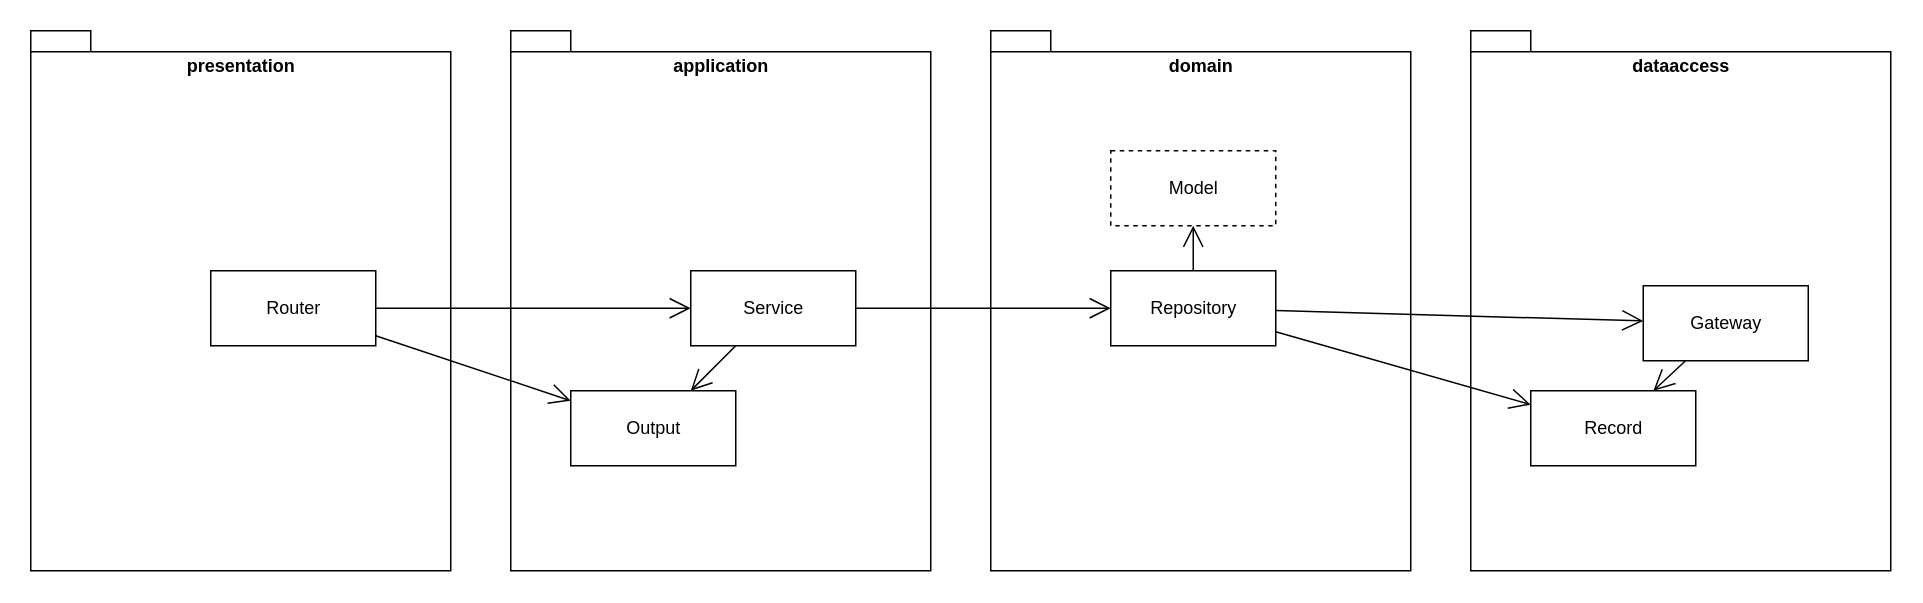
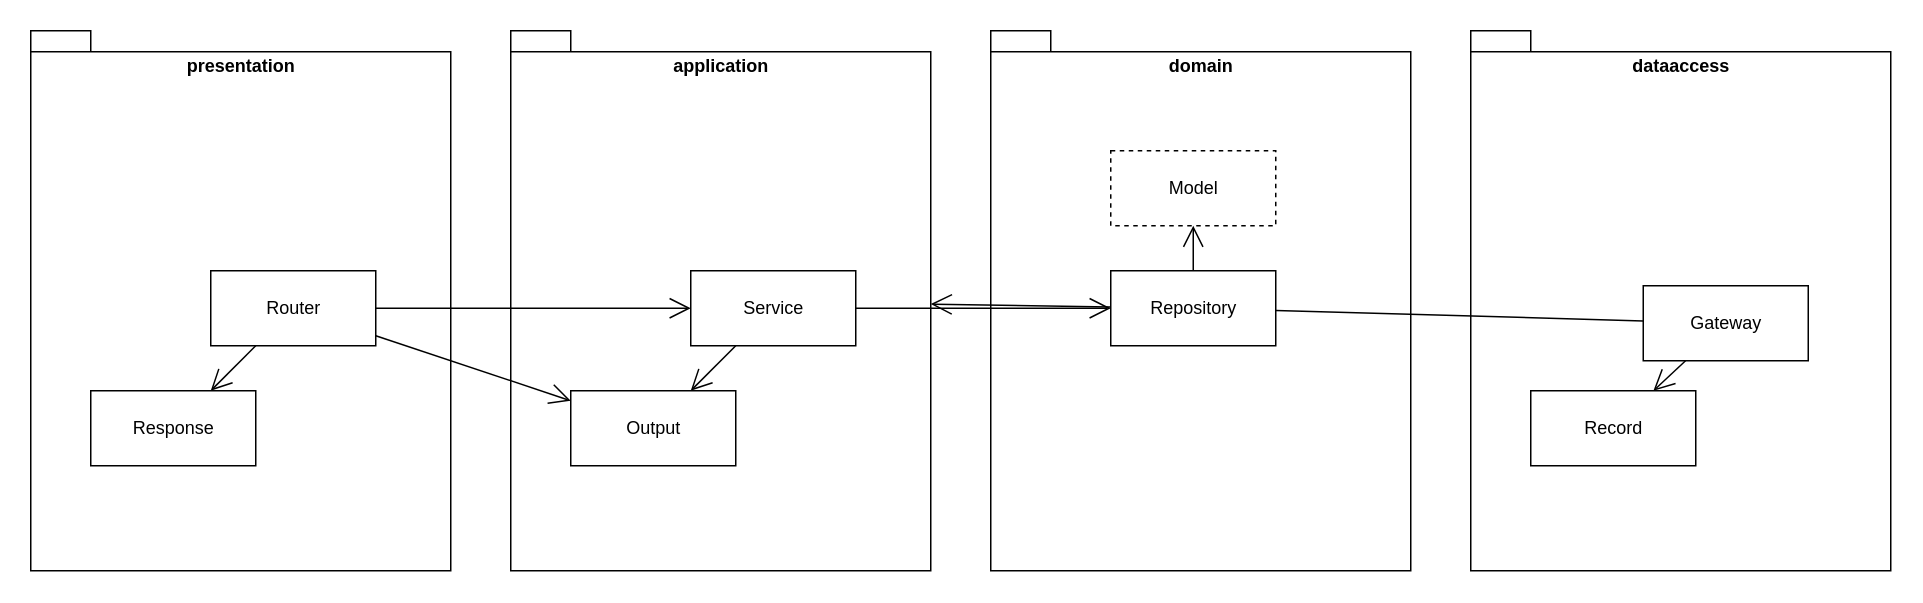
edge "Repository" -> "Gateway": arrowhead open -> none
edge "Router" -> "Response": added
edge "Repository" -> "Record": now "Repository" -> "application"
node "Response": added
